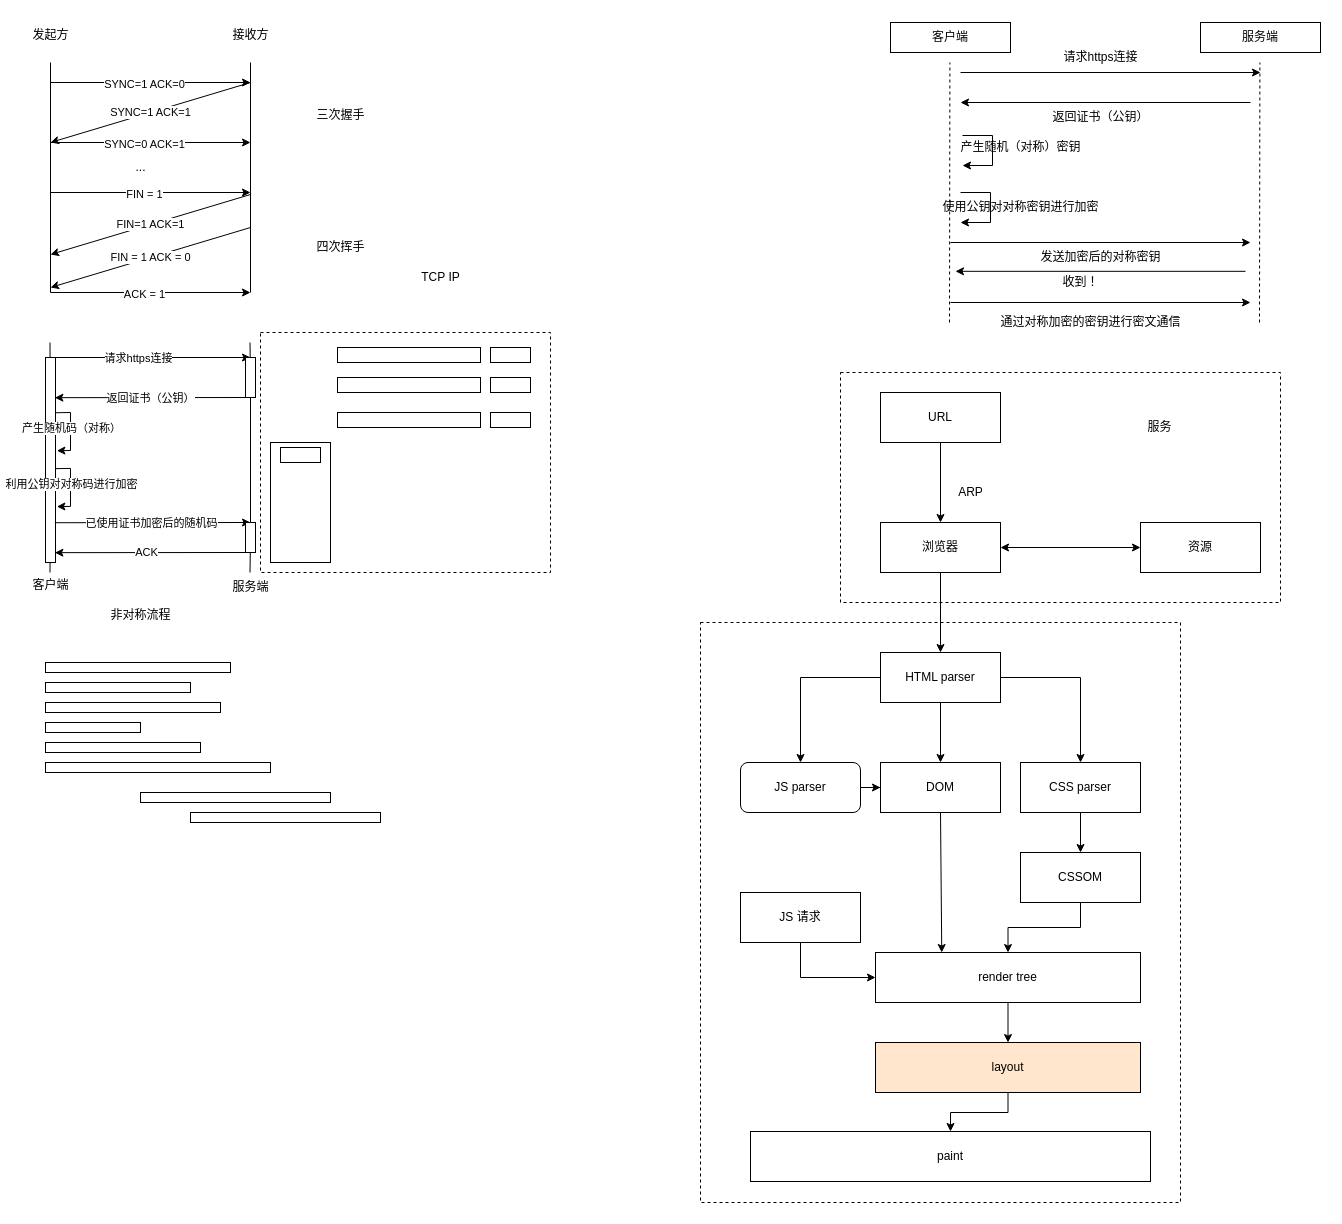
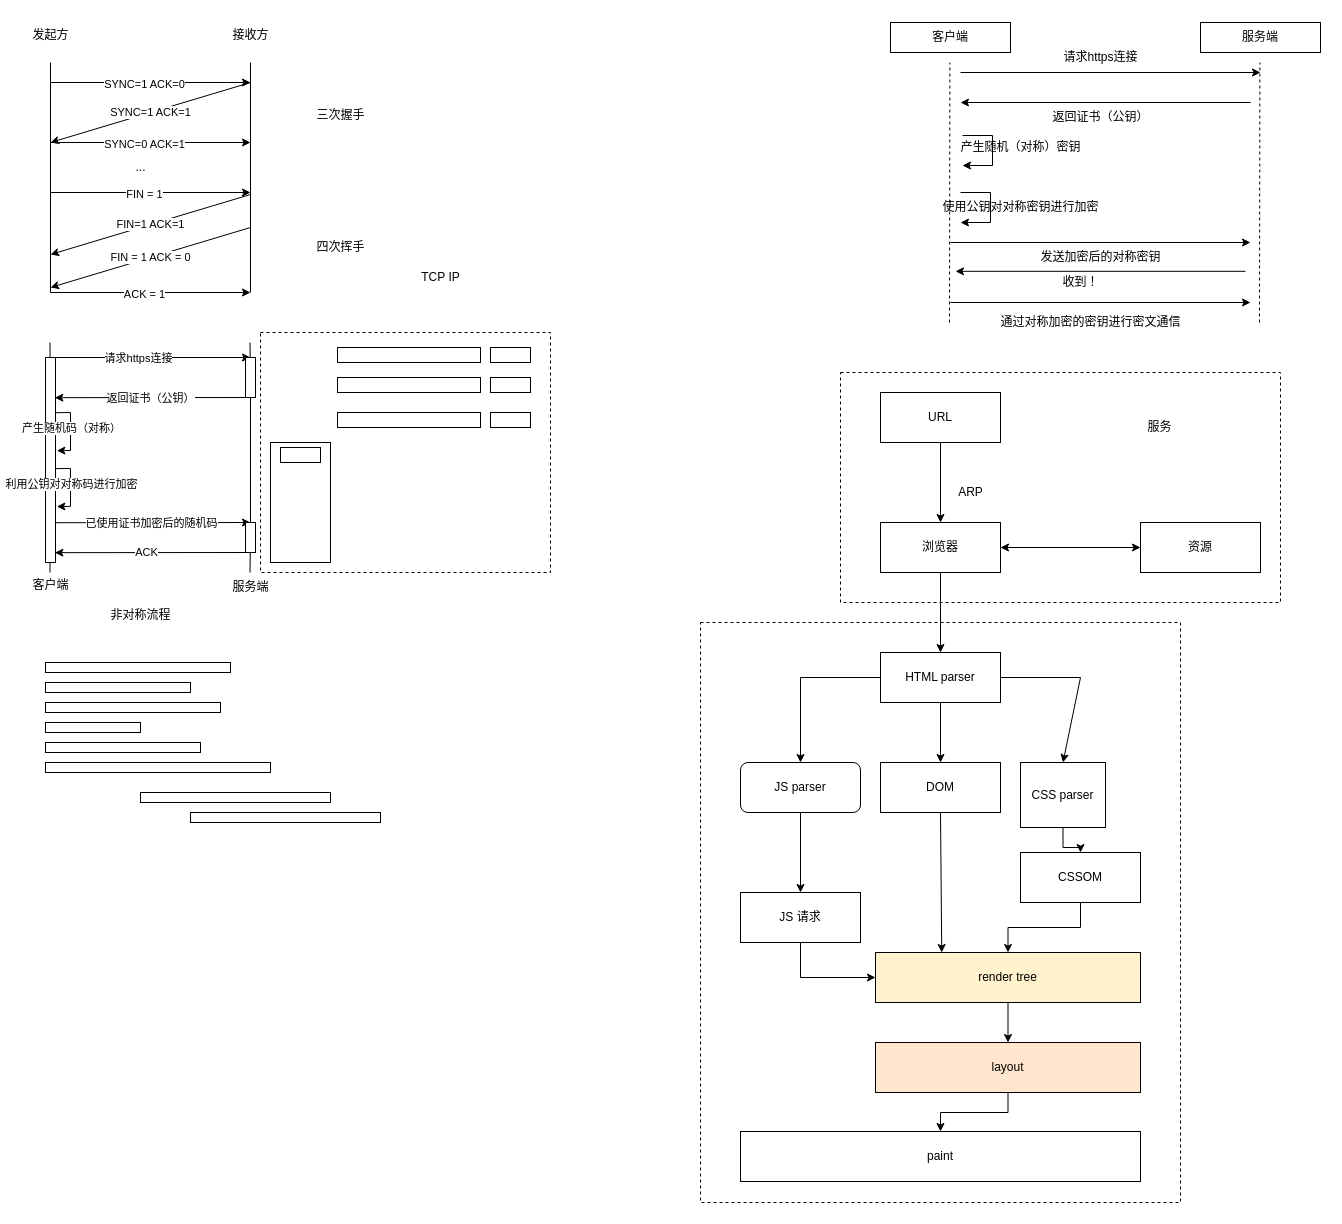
edge "JS parser" -> "DOM": now "JS parser" -> "JS 请求"
node "CSS parser": size 120x50 -> 85x65
node "render tree": fillcolor #ffffff -> #fff2cc
node "paint": moved (951, 1157) -> (941, 1157)
